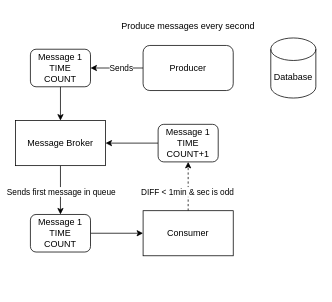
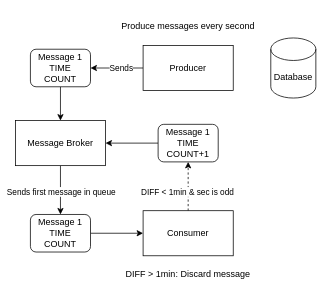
node "Producer": shape rounded rectangle -> rectangle
node "DIFF > 1min: Discard message": added
